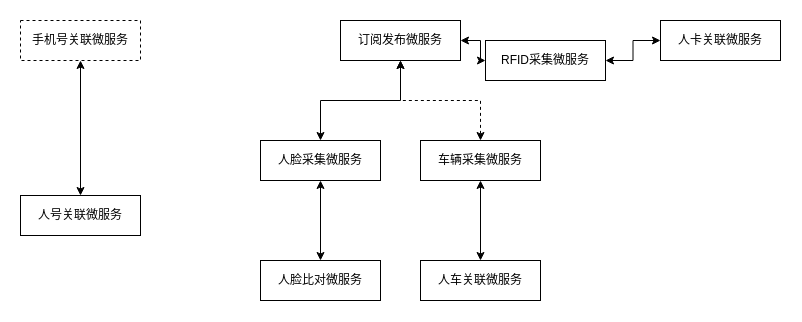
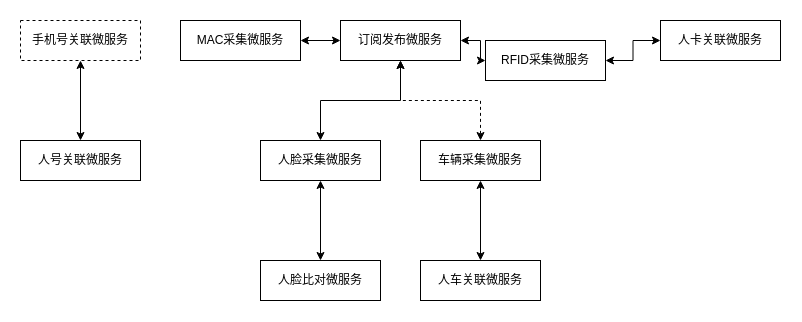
node "MAC采集微服务": added
edge "MAC采集微服务" -- "订阅发布微服务": added
node "人号关联微服务": moved (81, 216) -> (81, 161)
